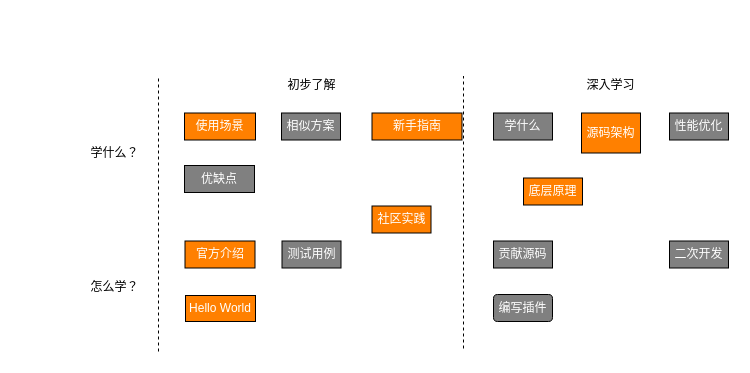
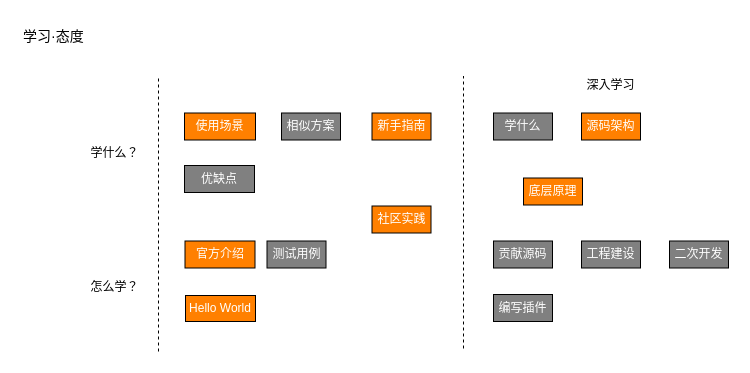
node "学习·态度": added
node "初步了解": removed
node "新手指南": size 90x27 -> 59x27
node "性能优化": removed
node "源码架构": size 59x40 -> 59x27
node "测试用例": moved (312, 255) -> (297, 255)
node "工程建设": added
node "编写插件": shape rounded rectangle -> rectangle
